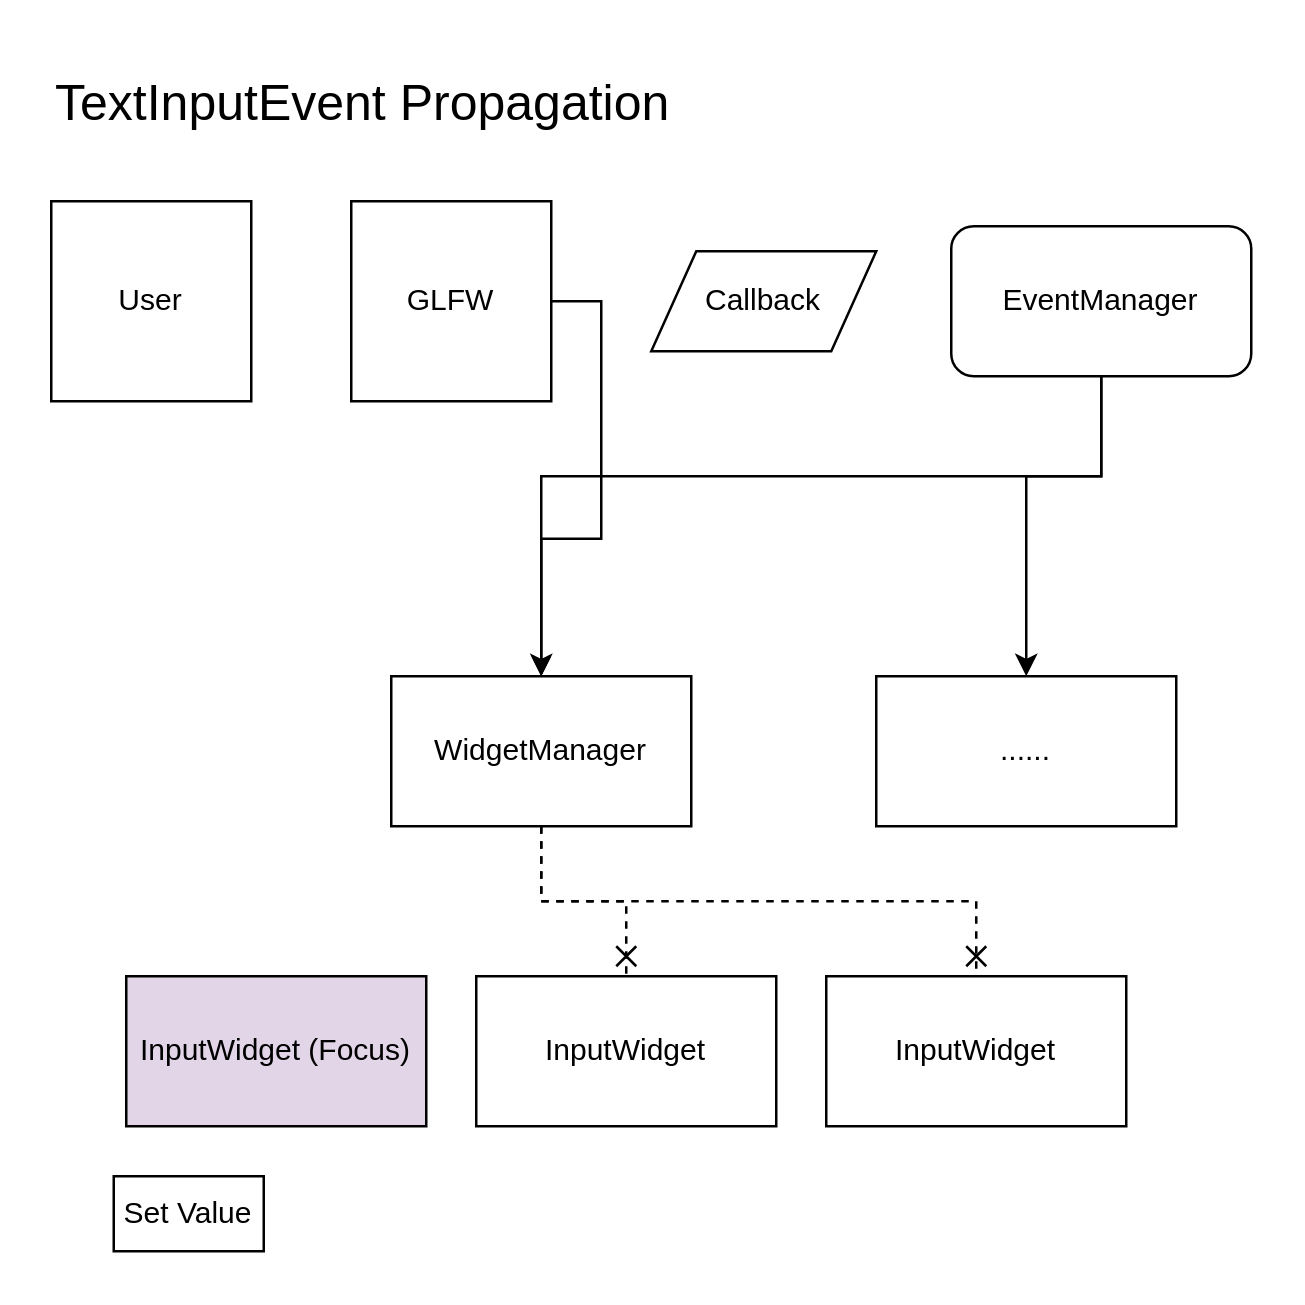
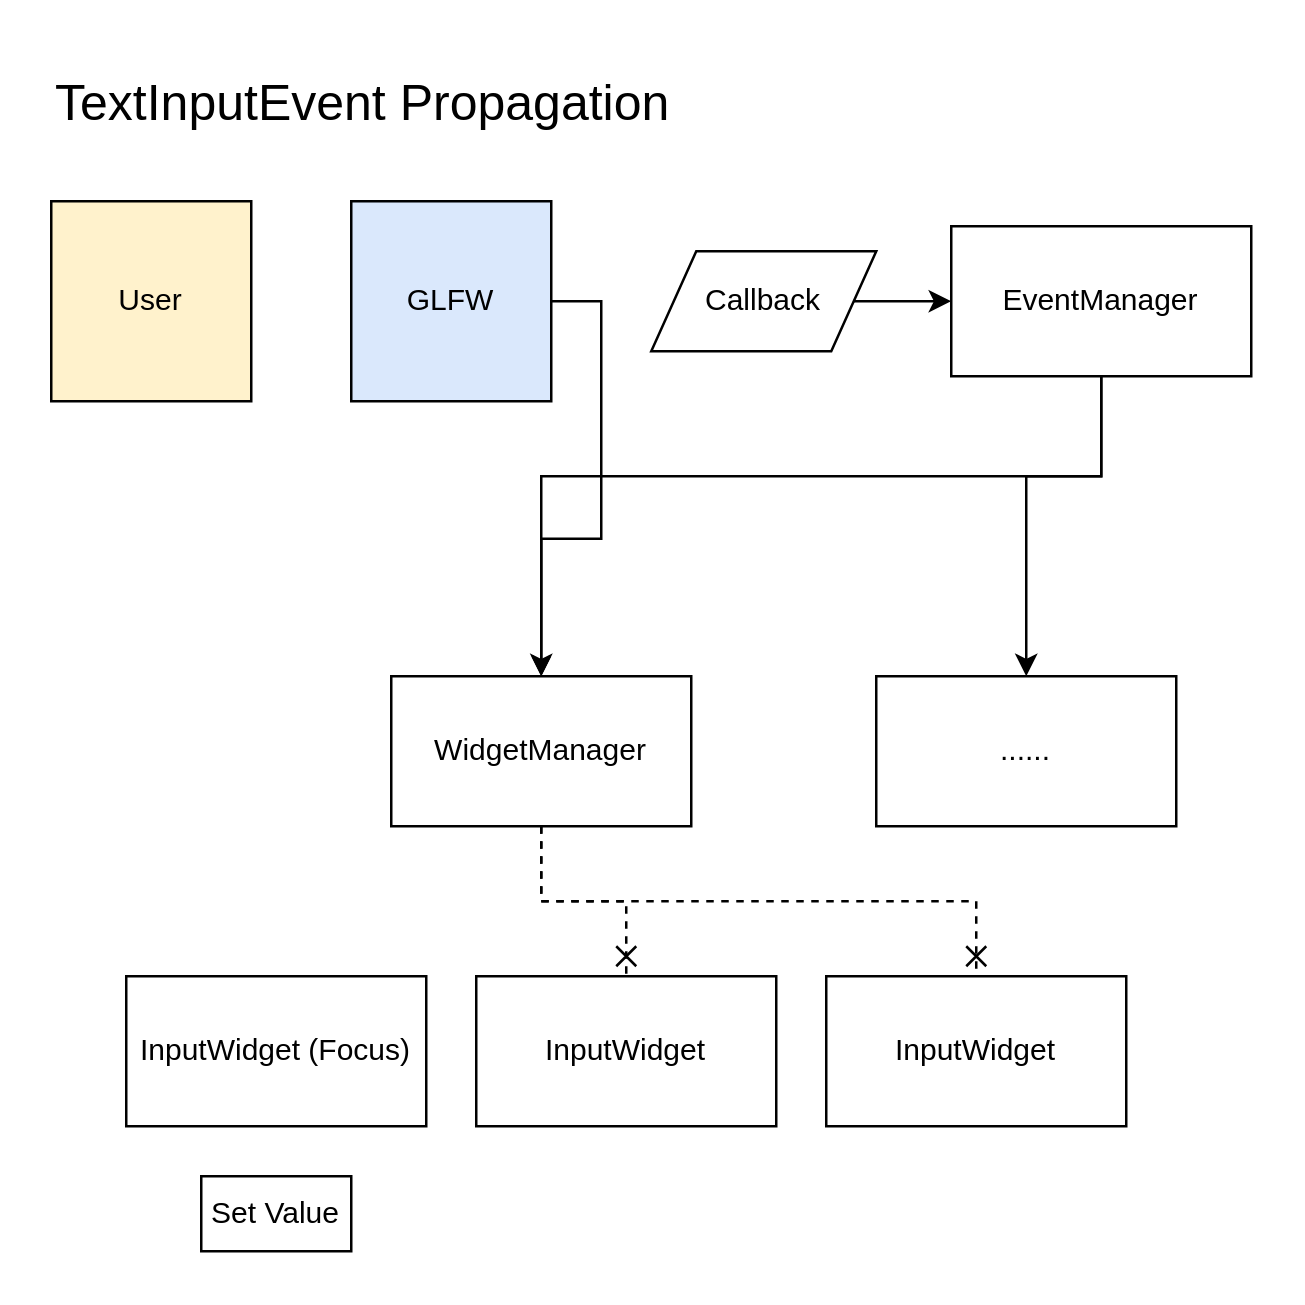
node "User": fillcolor #ffffff -> #fff2cc
node "GLFW": fillcolor #ffffff -> #dae8fc
edge "Callback" -> "EventManager": added
node "EventManager": shape rounded rectangle -> rectangle
node "InputWidget (Focus)": fillcolor #e1d5e7 -> #ffffff
node "Set Value": moved (189, 1214) -> (276, 1214)
